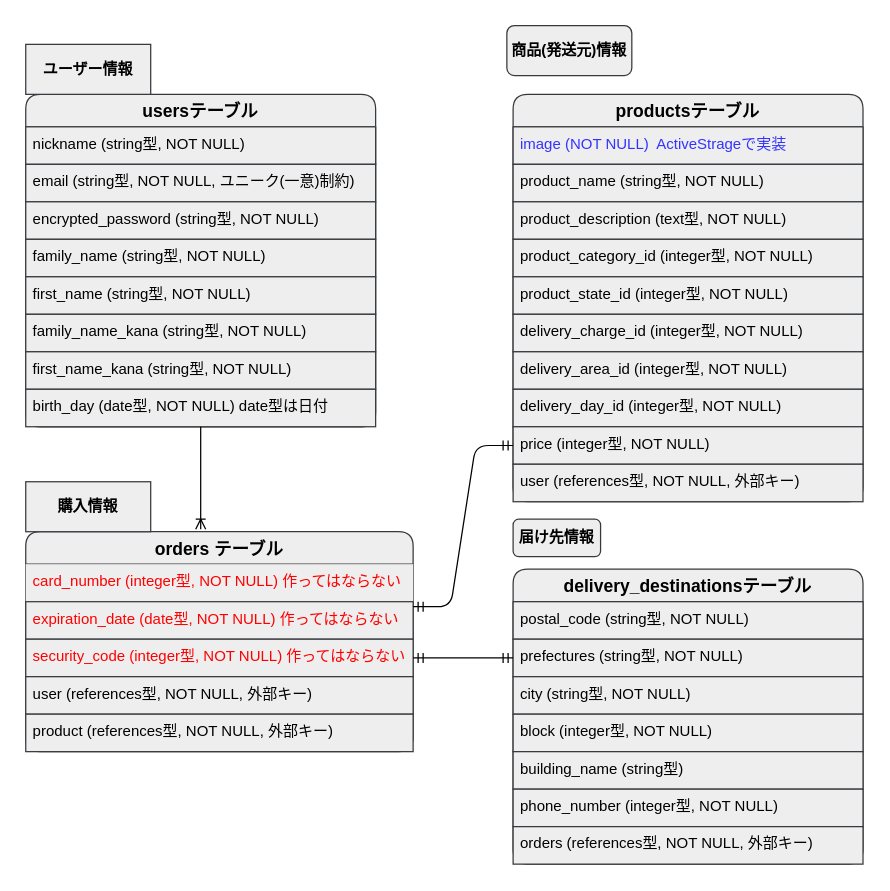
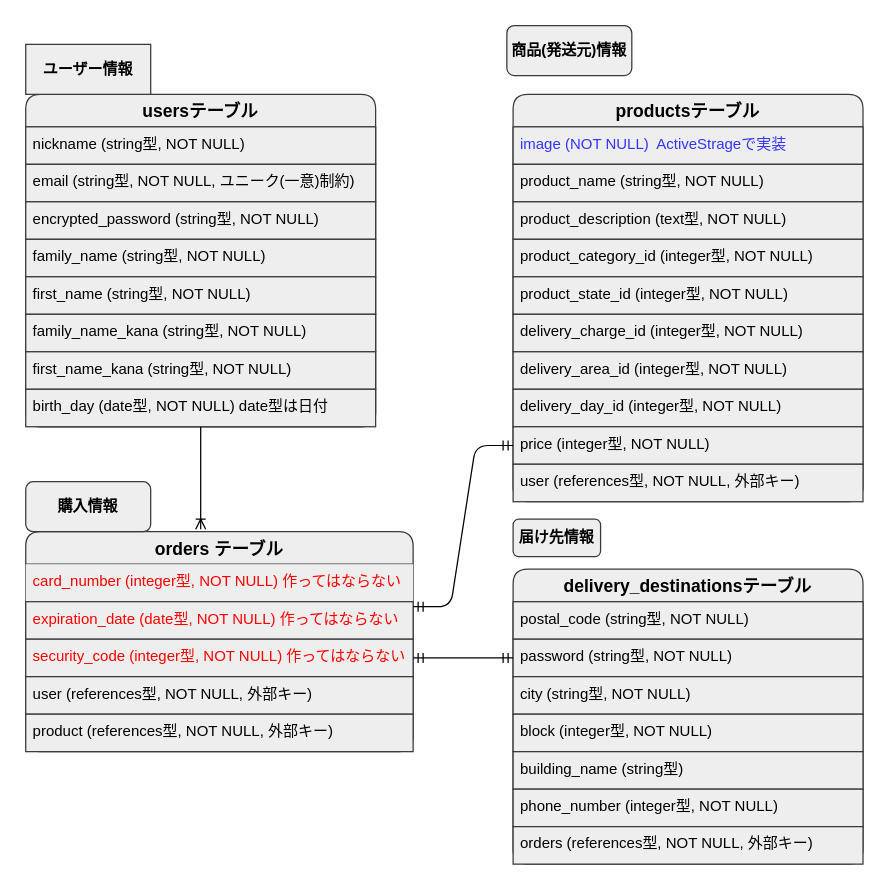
node "購入情報": shape rectangle -> rounded rectangle
node "prefectures (string型, NOT NULL)": label "prefectures (string型, NOT NULL)" -> "password (string型, NOT NULL)"
